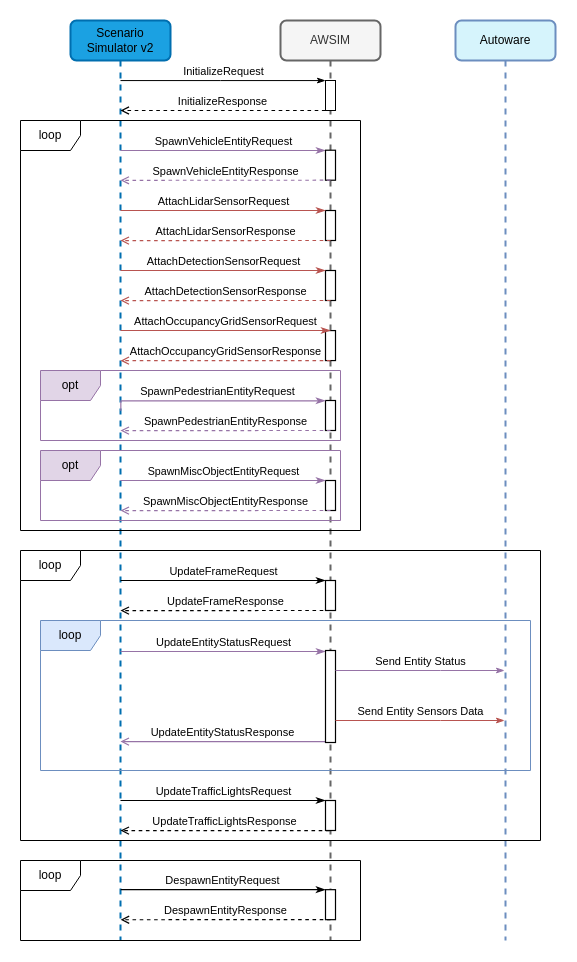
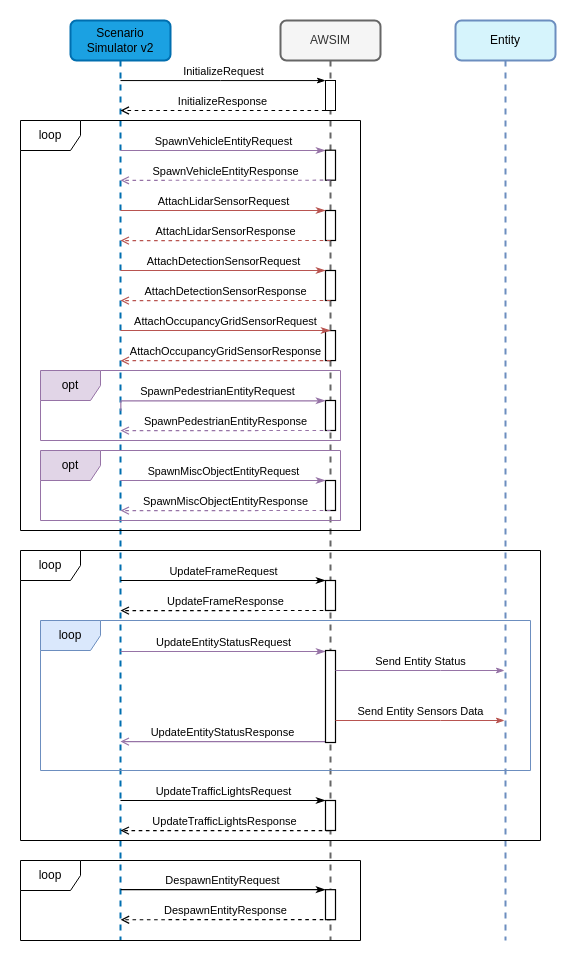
node "Autoware": label "Autoware" -> "Entity"
